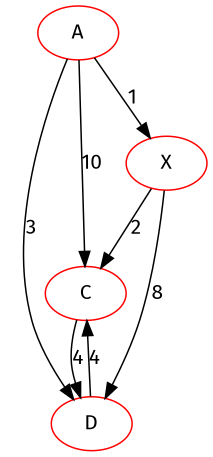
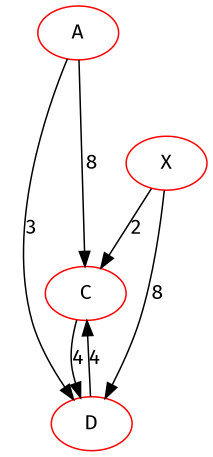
edge "A" -> "X": removed, label "1"
edge "A" -> "C": label "10" -> "8"
